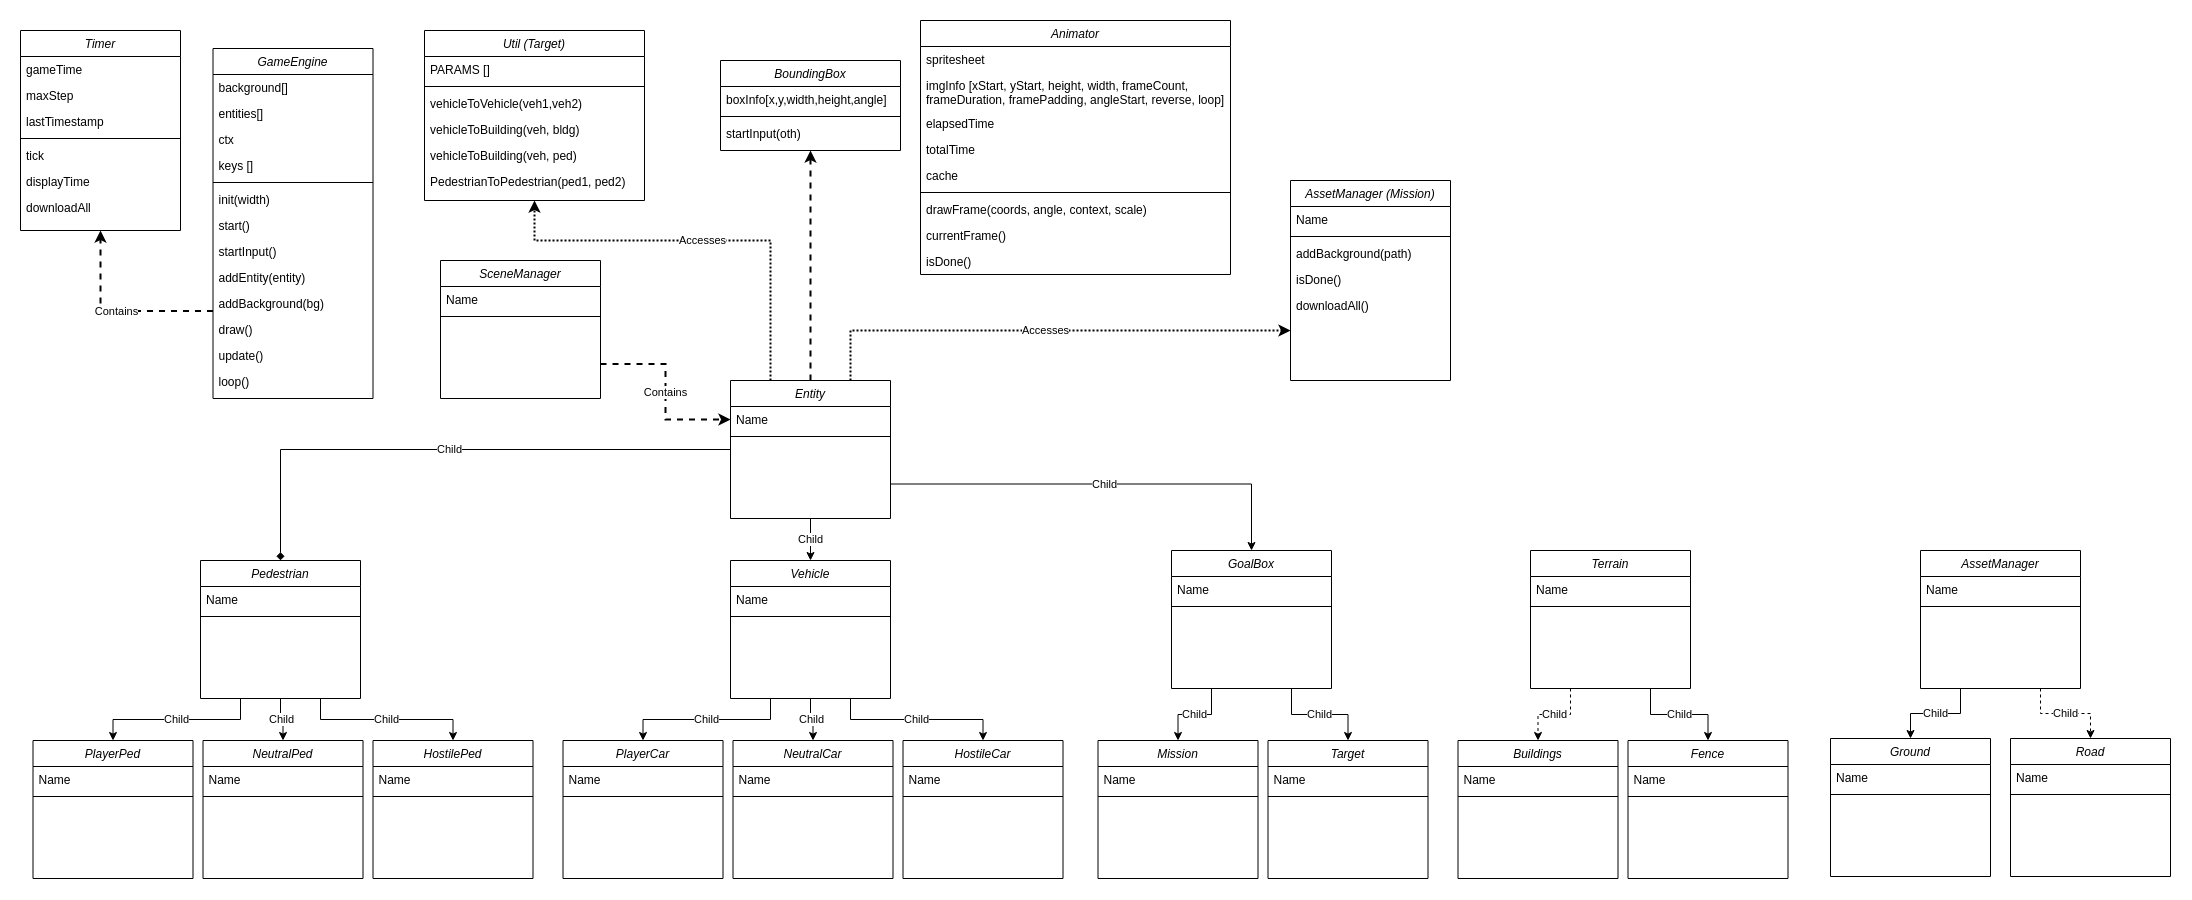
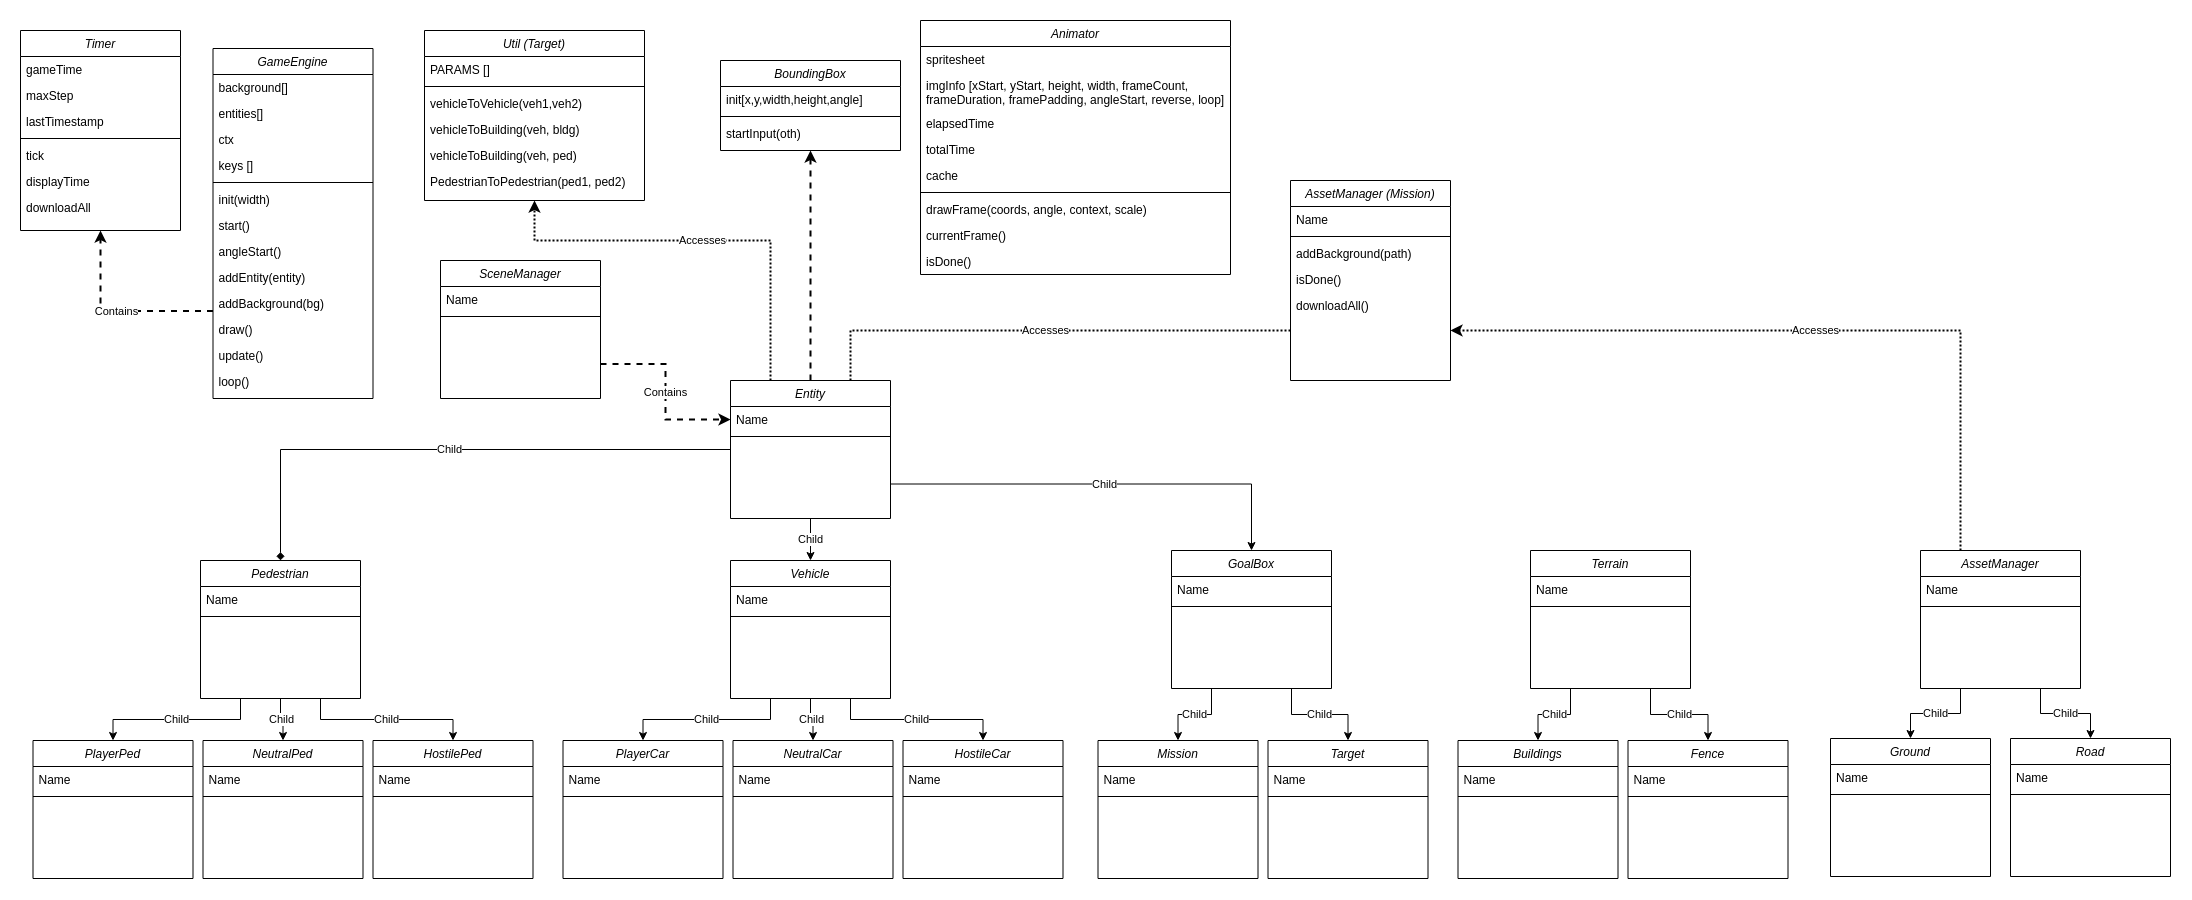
node "boxInfo[x,y,width,height,angle]": label "boxInfo[x,y,width,height,angle]" -> "init[x,y,width,height,angle]"
node "startInput()": label "startInput()" -> "angleStart()"
edge "Entity" -> "AssetManager (Mission)": arrowhead classic -> none
edge "AssetManager" -> "AssetManager (Mission)": added, label "Accesses"
edge "Terrain" -> "Buildings": style dashed -> solid
edge "AssetManager" -> "Road": style dashed -> solid
